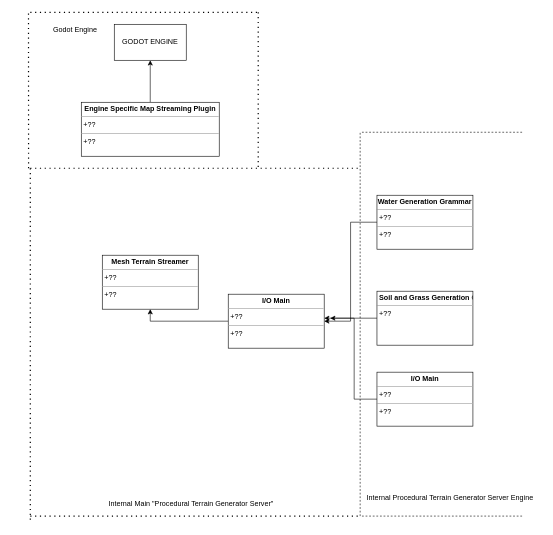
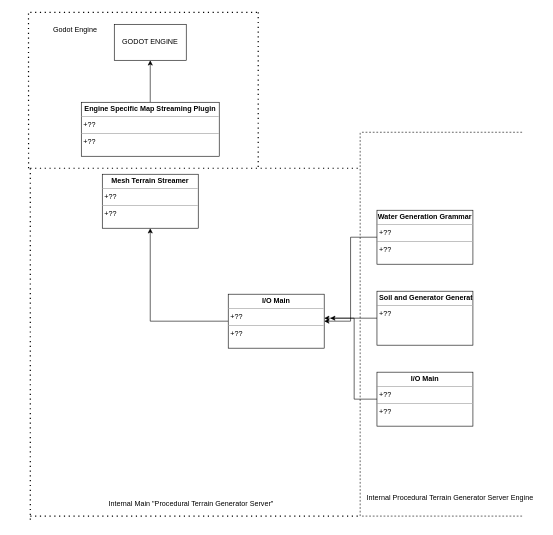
node "Water Generation Grammar +?? +??": moved (425, 222) -> (425, 237)
node "Mesh Terrain Streamer +?? +??": moved (150, 282) -> (150, 201)
node "Soil and Grass Generation Grammar+?? +??": label "Soil and Grass Generation Grammar+?? +??" -> "Soil and Generator Generation Grammar+?? +??"
